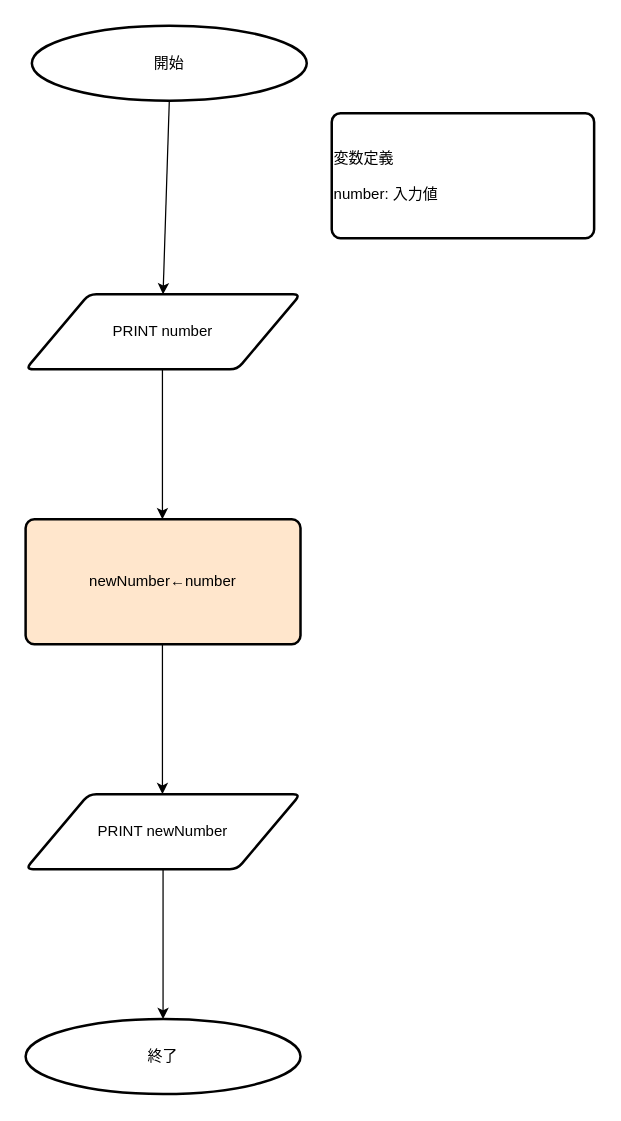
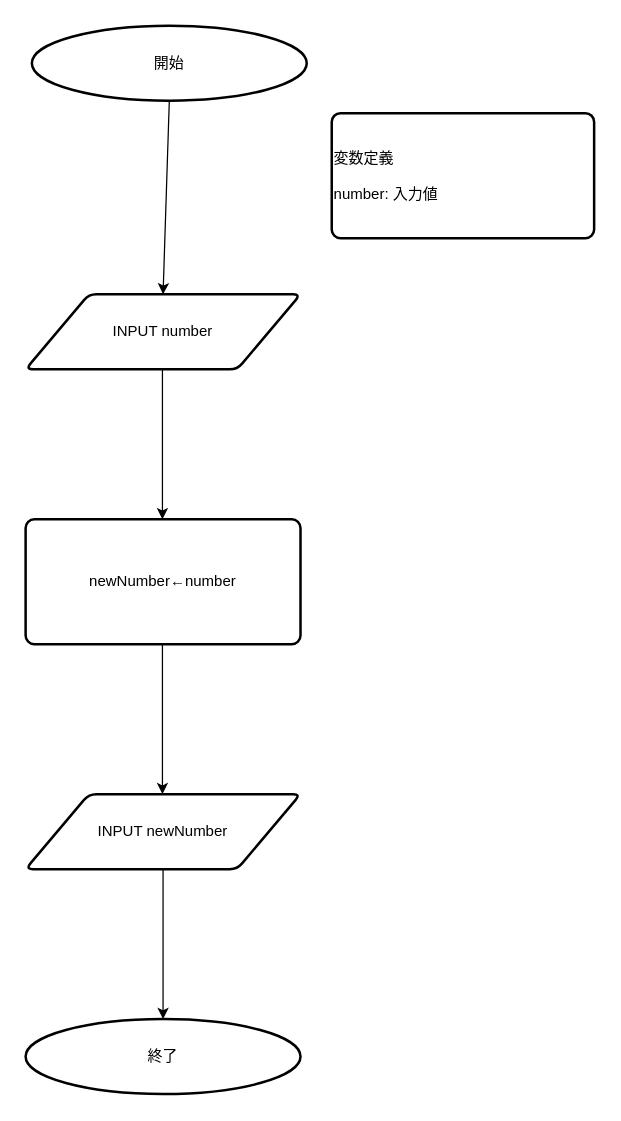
node "PRINT number": label "PRINT number" -> "INPUT number"
node "newNumber←number": fillcolor #ffe6cc -> #ffffff
node "PRINT newNumber": label "PRINT newNumber" -> "INPUT newNumber"
